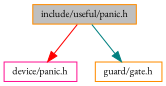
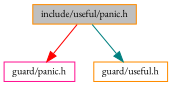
node "device/panic.h": label "device/panic.h" -> "guard/panic.h"
node "guard/gate.h": label "guard/gate.h" -> "guard/useful.h"
